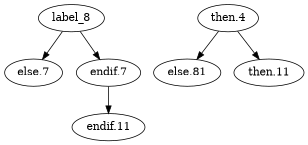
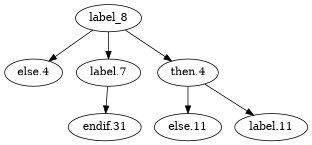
edge "label_8" -> "then.4": added
node "else.7": label "else.7" -> "else.4"
node "endif.7": label "endif.7" -> "label.7"
node "else.81": label "else.81" -> "else.11"
node "then.11": label "then.11" -> "label.11"
node "endif.11": label "endif.11" -> "endif.31"
